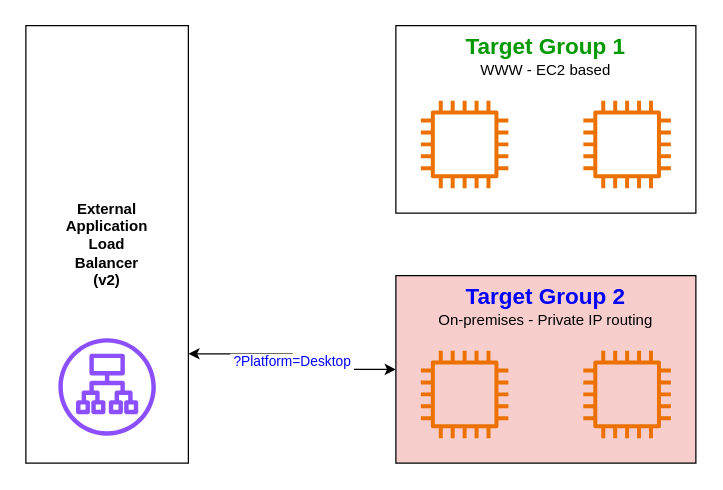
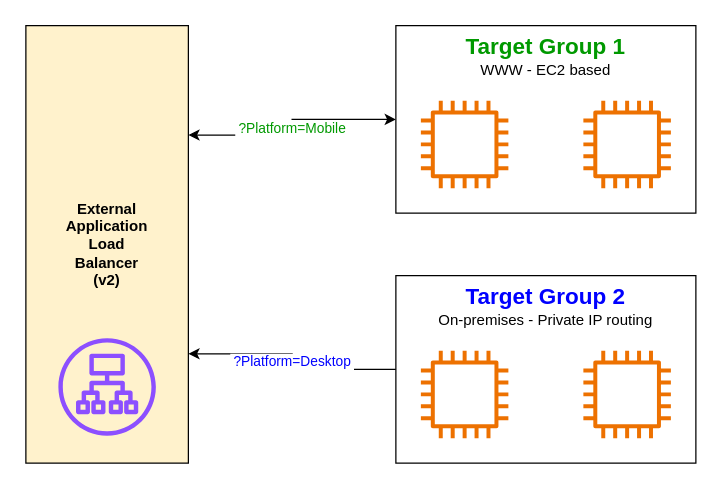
edge "Target Group 1 WWW - EC2 based" -- "External Application Load Balancer (v2)": added, label "?Platform=Mobile"
node "External Application Load Balancer (v2)": fillcolor #ffffff -> #fff2cc
edge "External Application Load Balancer (v2)" -- "Target Group 2 On-premises - Private IP routing": arrowhead classic -> none
node "Target Group 2 On-premises - Private IP routing": fillcolor #f8cecc -> #ffffff
